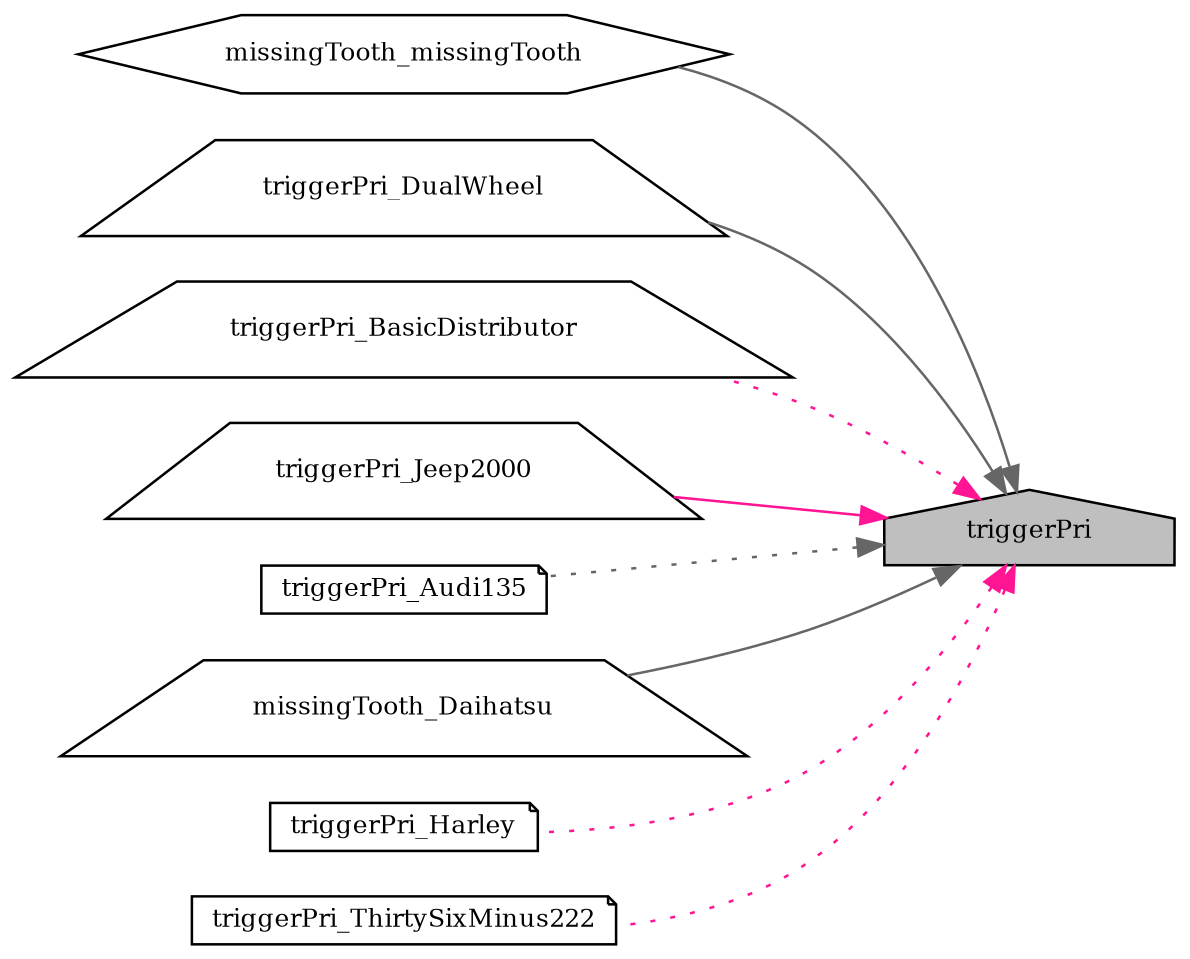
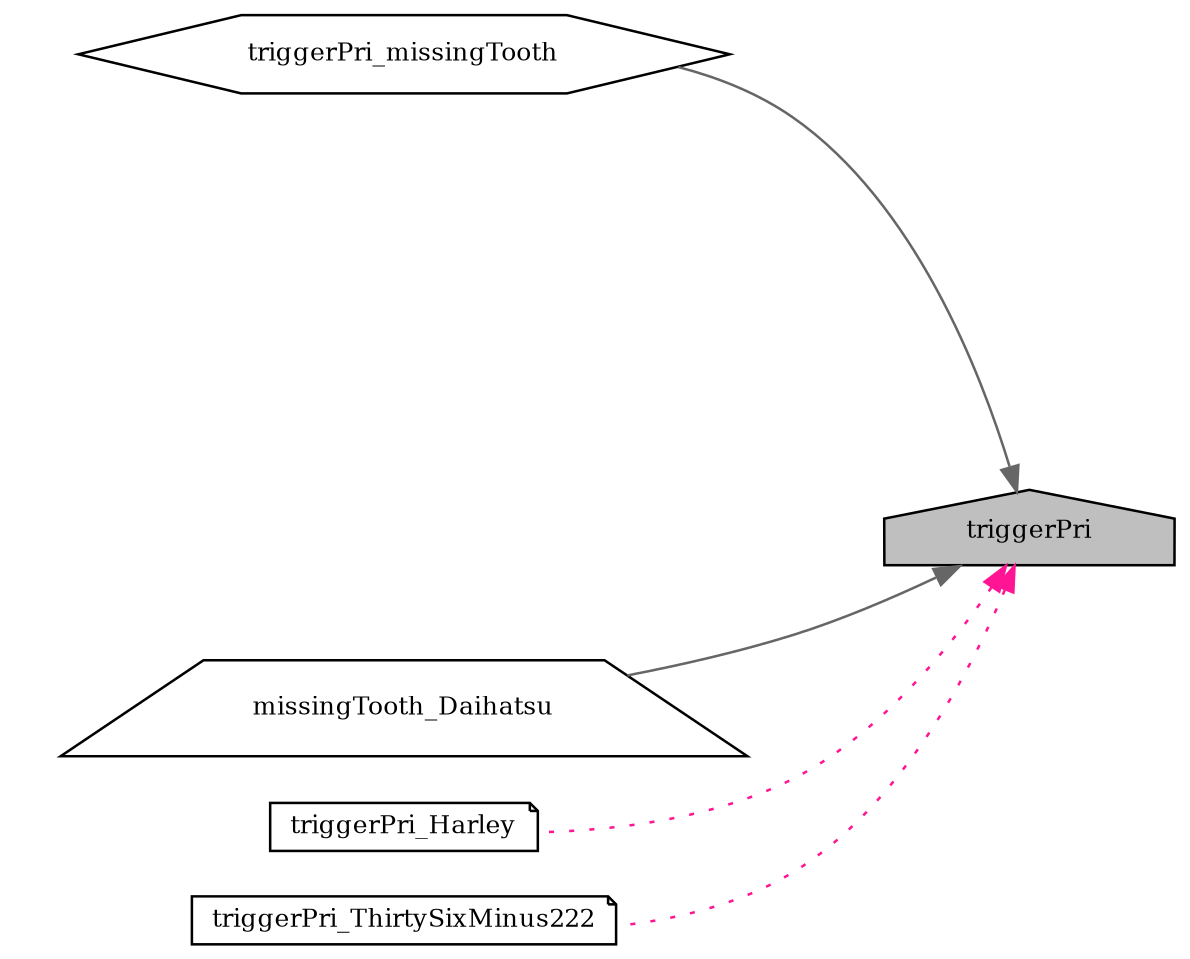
node "missingTooth_missingTooth": label "missingTooth_missingTooth" -> "triggerPri_missingTooth"
node "triggerPri_DualWheel": removed
node "triggerPri_BasicDistributor": removed
node "triggerPri_Jeep2000": removed
node "triggerPri_Audi135": removed
